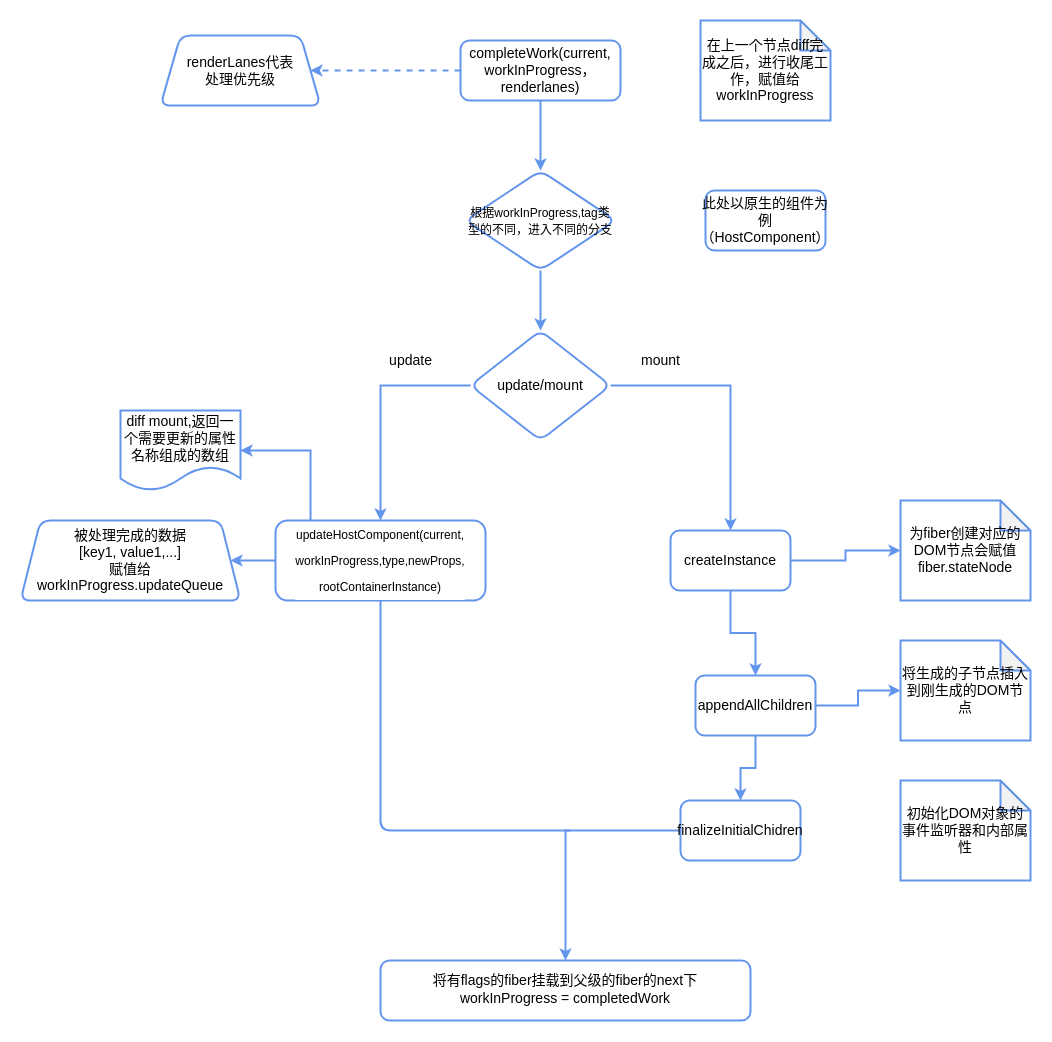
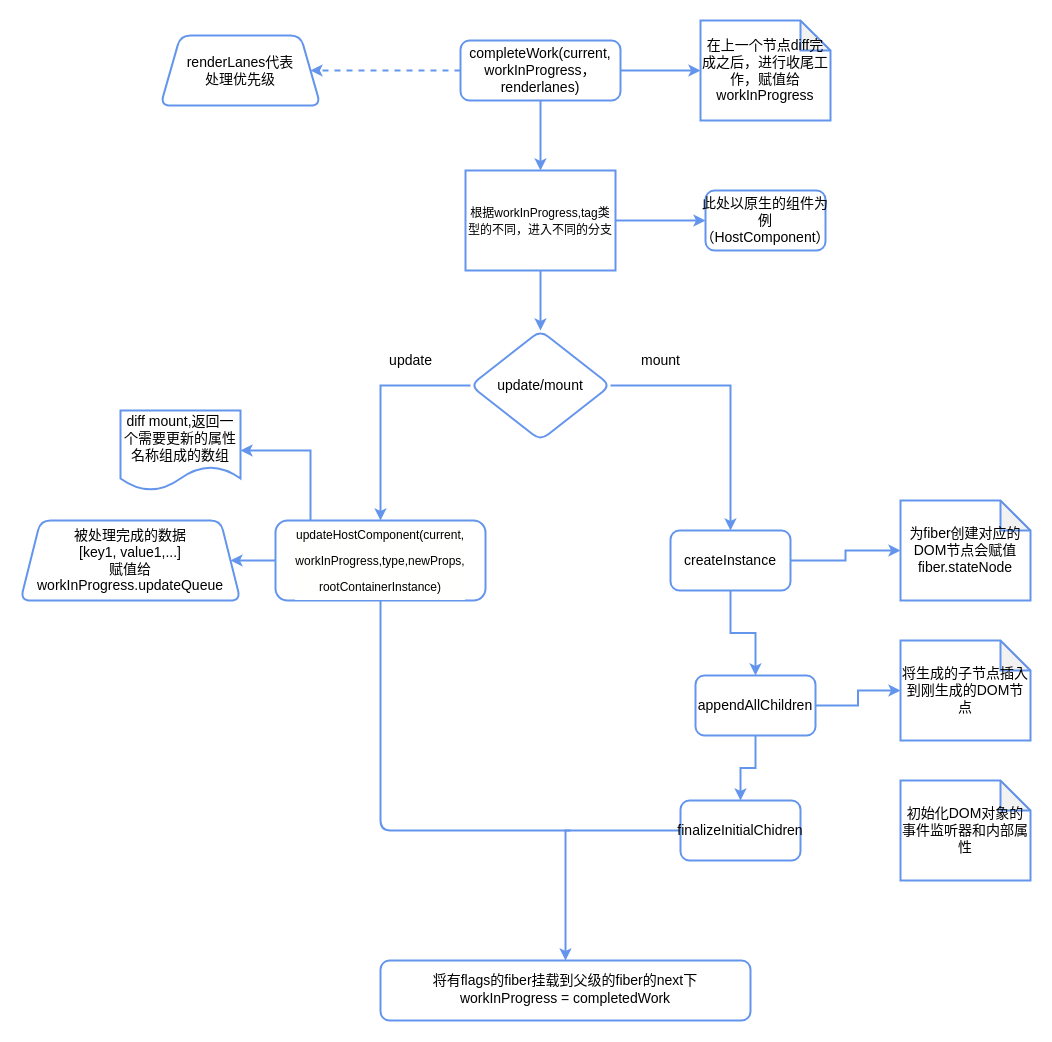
edge "completeWork(current, workInProgress，renderlanes)" -> "在上一个节点diff完成之后，进行收尾工作，赋值给workInProgress": added
node "根据workInProgress,tag类型的不同，进入不同的分支": shape diamond -> rectangle
edge "根据workInProgress,tag类型的不同，进入不同的分支" -> "此处以原生的组件为例（HostComponent）": added
